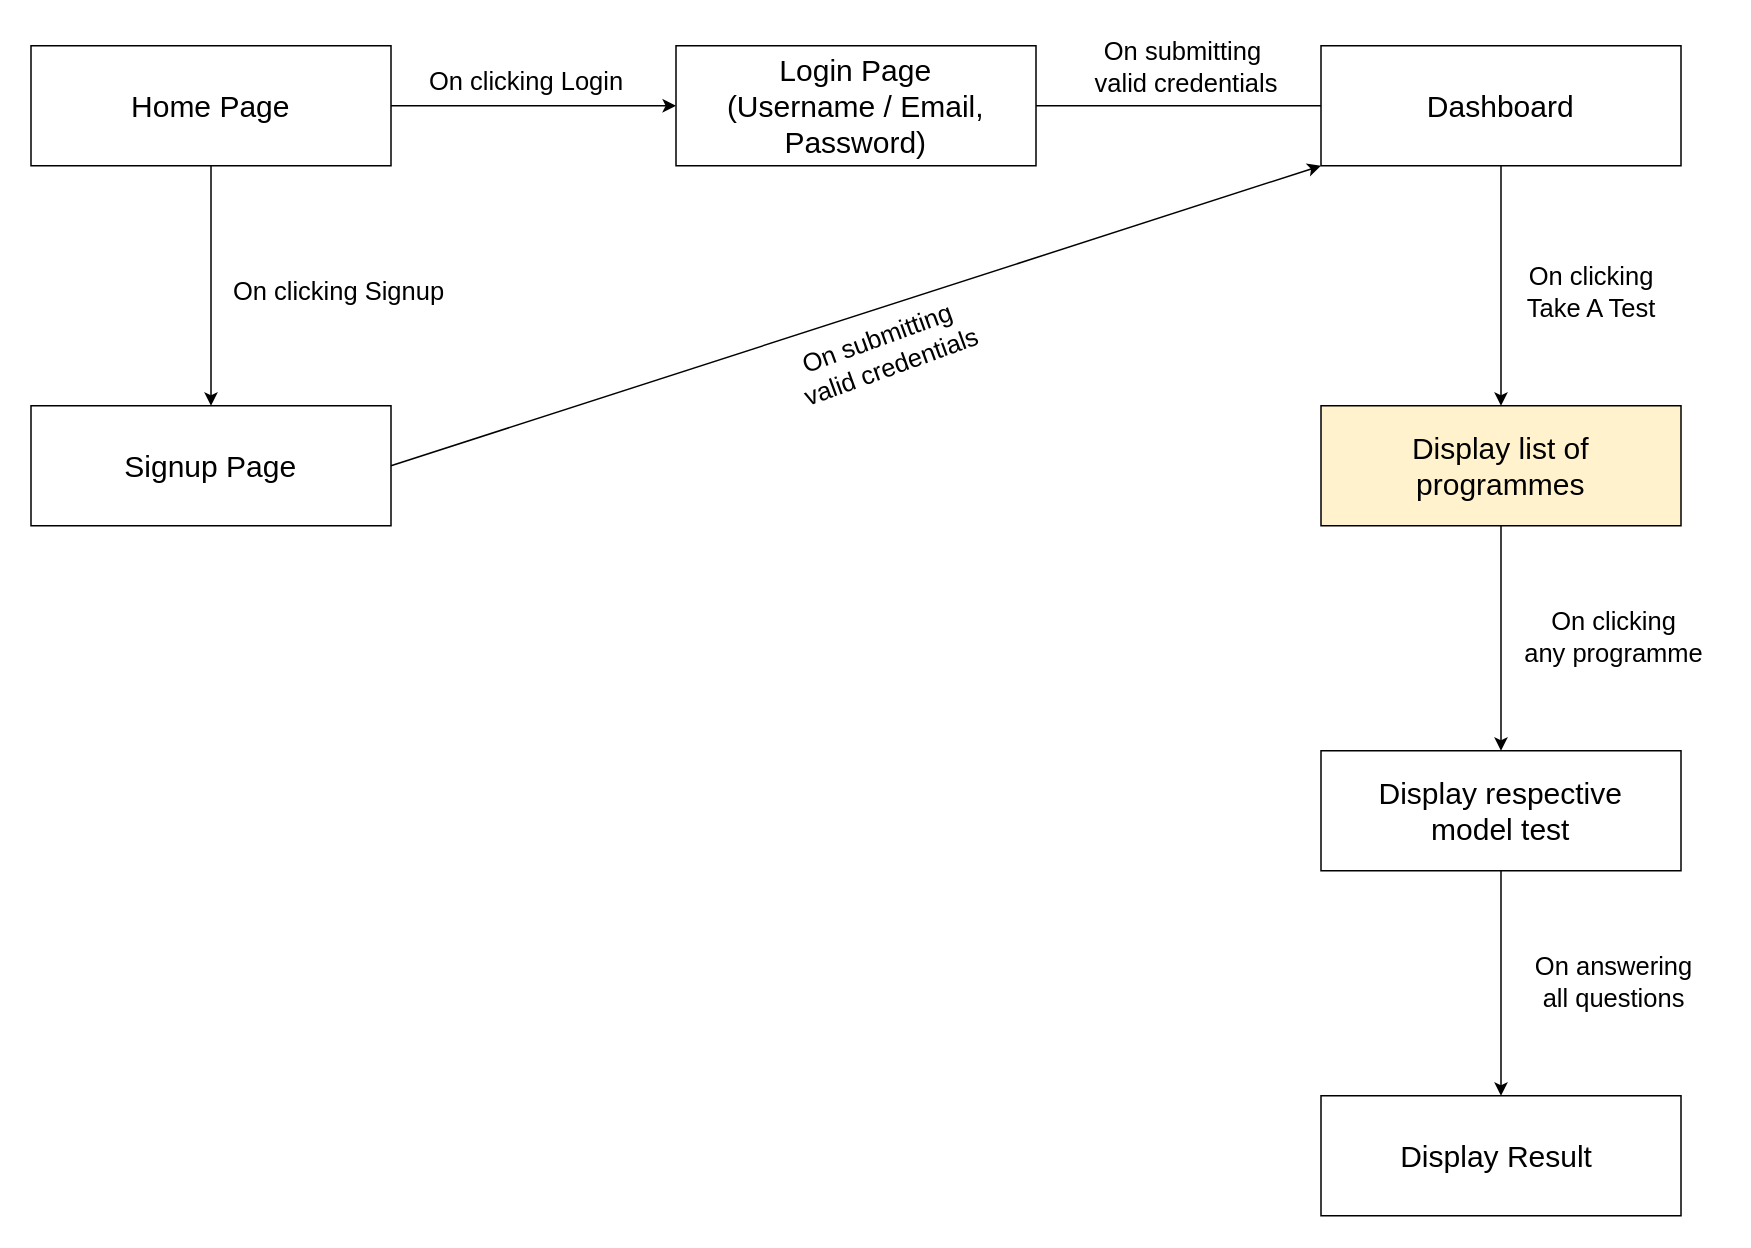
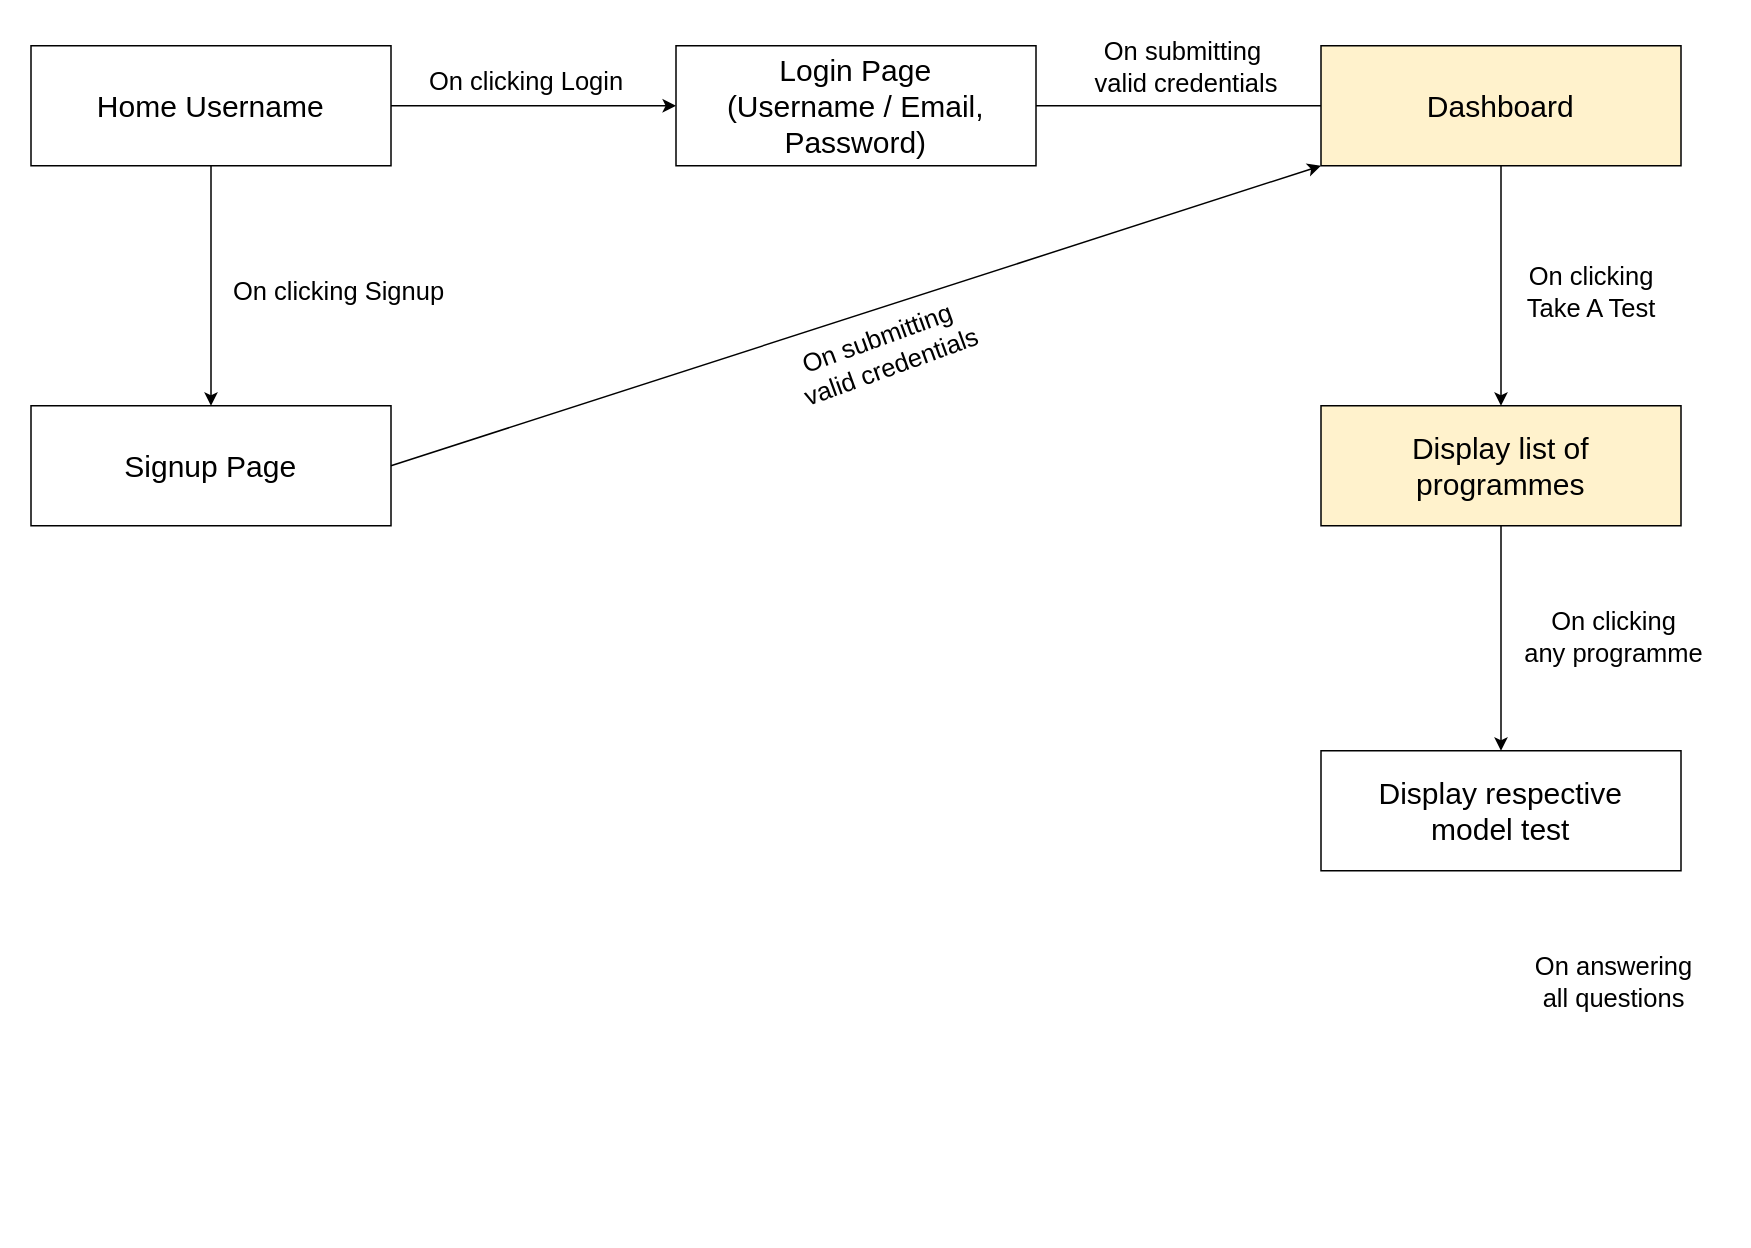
node "Home Page": label "Home Page" -> "Home Username"
node "Dashboard": fillcolor #ffffff -> #fff2cc
edge "Display respective model test" -> "Display Result": removed
node "Display Result": removed
